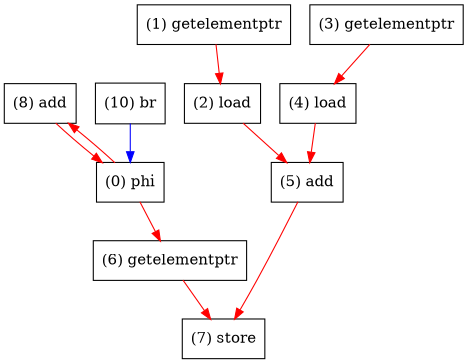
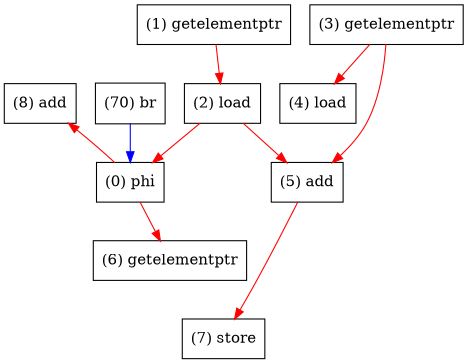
node "(10) br": label "(10) br" -> "(70) br"
edge "(4) load" -> "(5) add": now "(3) getelementptr" -> "(5) add"
edge "(8) add" -> "(0) phi": now "(2) load" -> "(0) phi"
edge "(6) getelementptr" -> "(7) store": removed
